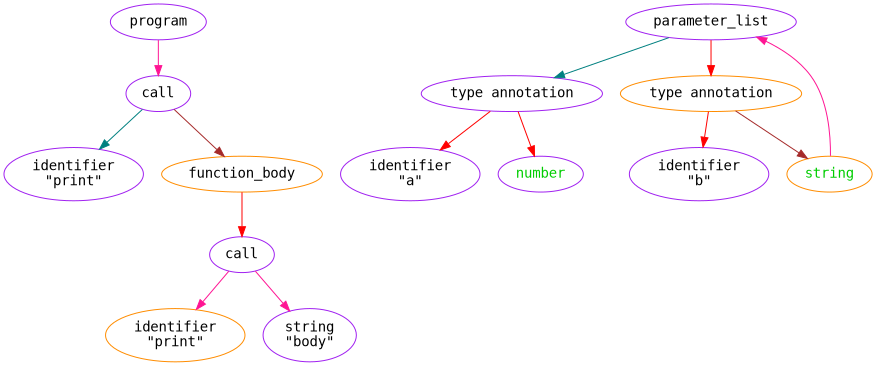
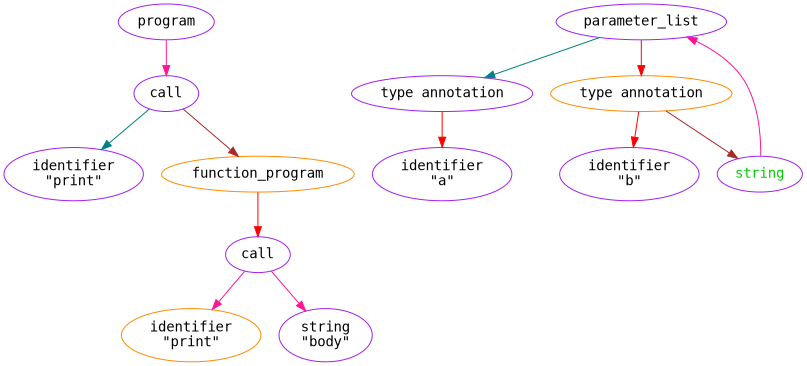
node "function_body": label "function_body" -> "function_program"
node "number": removed
node "string": color darkorange -> purple
